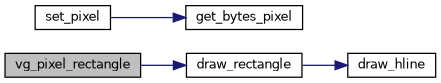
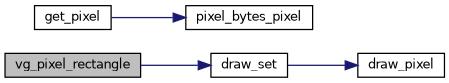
node "set_pixel": label "set_pixel" -> "get_pixel"
node "get_bytes_pixel": label "get_bytes_pixel" -> "pixel_bytes_pixel"
node "draw_rectangle": label "draw_rectangle" -> "draw_set"
node "draw_hline": label "draw_hline" -> "draw_pixel"
